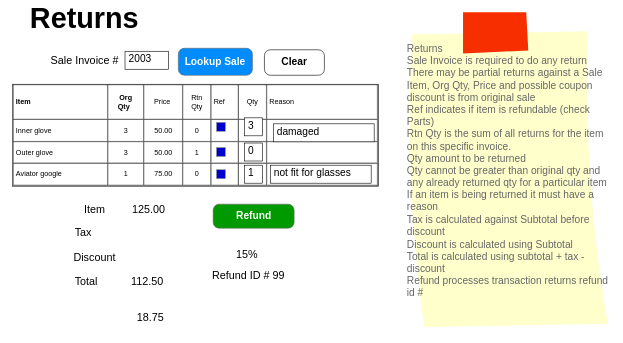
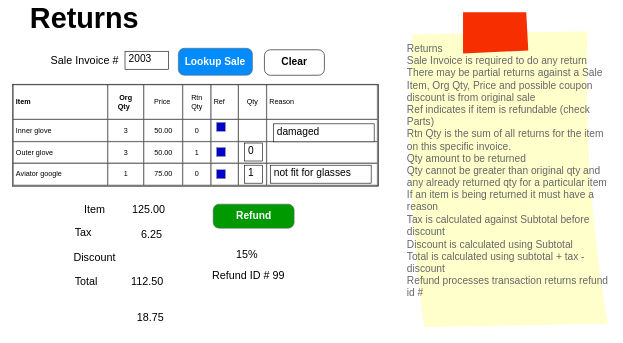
node "3": removed
node "6.25": added
